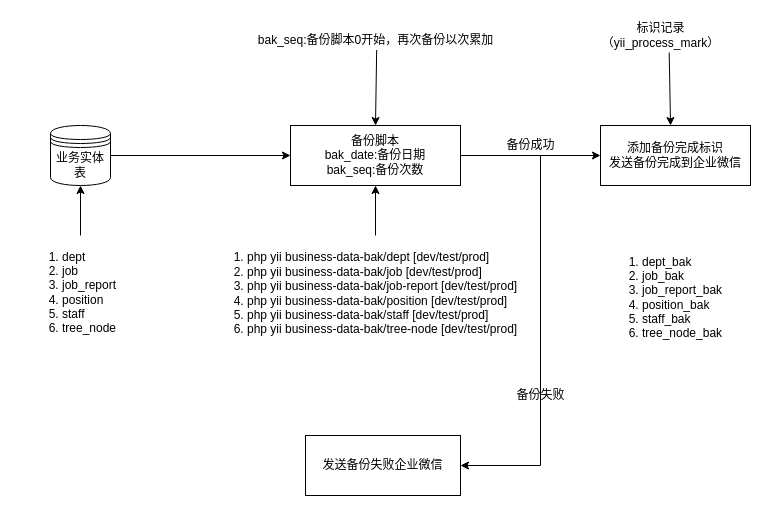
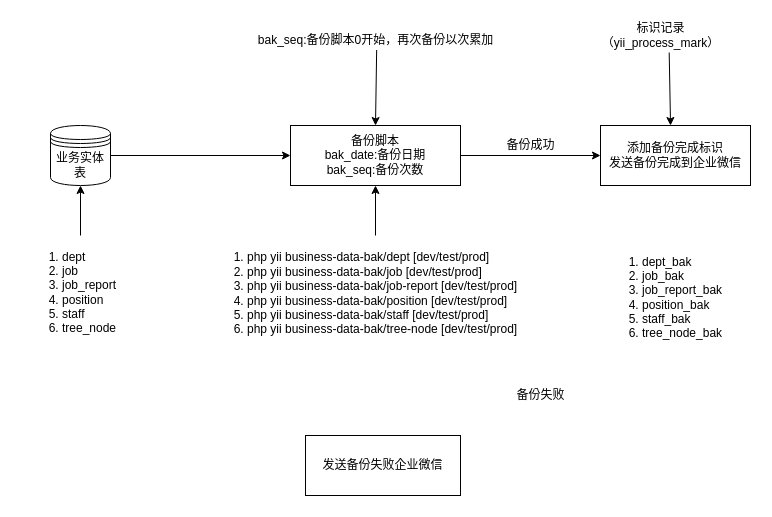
edge "备份脚本 bak_date:备份日期 bak_seq:备份次数" -> "发送备份失败企业微信": removed
